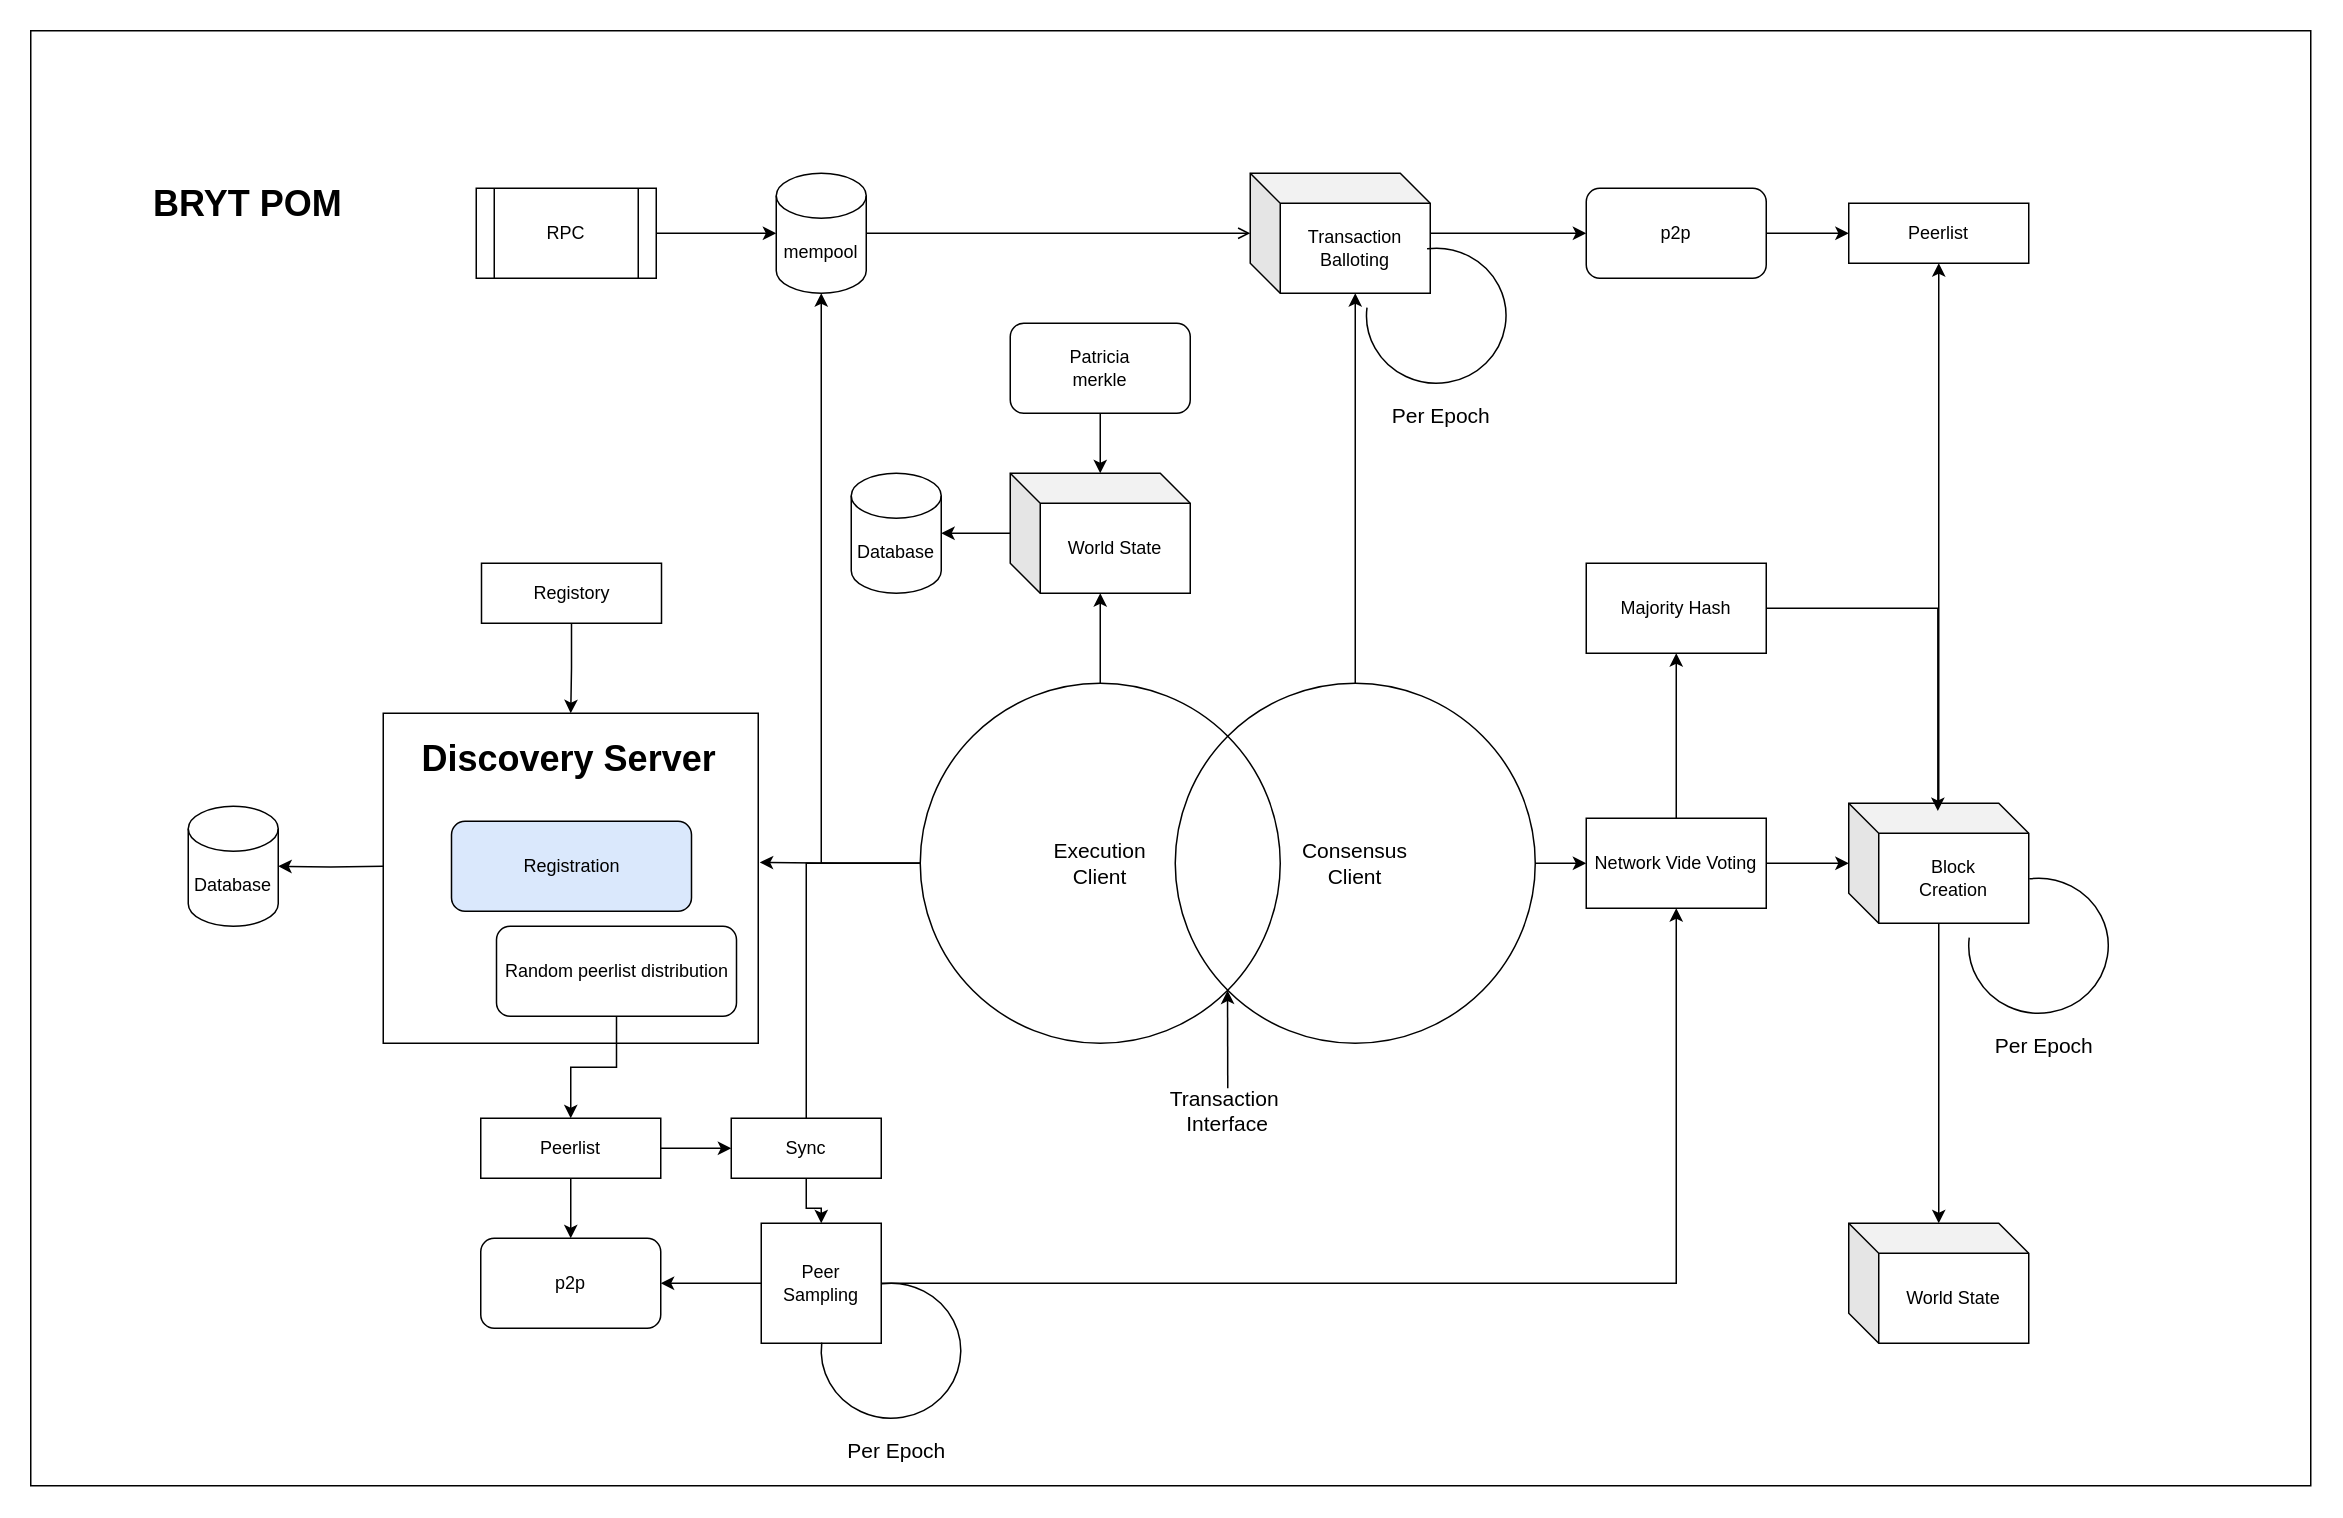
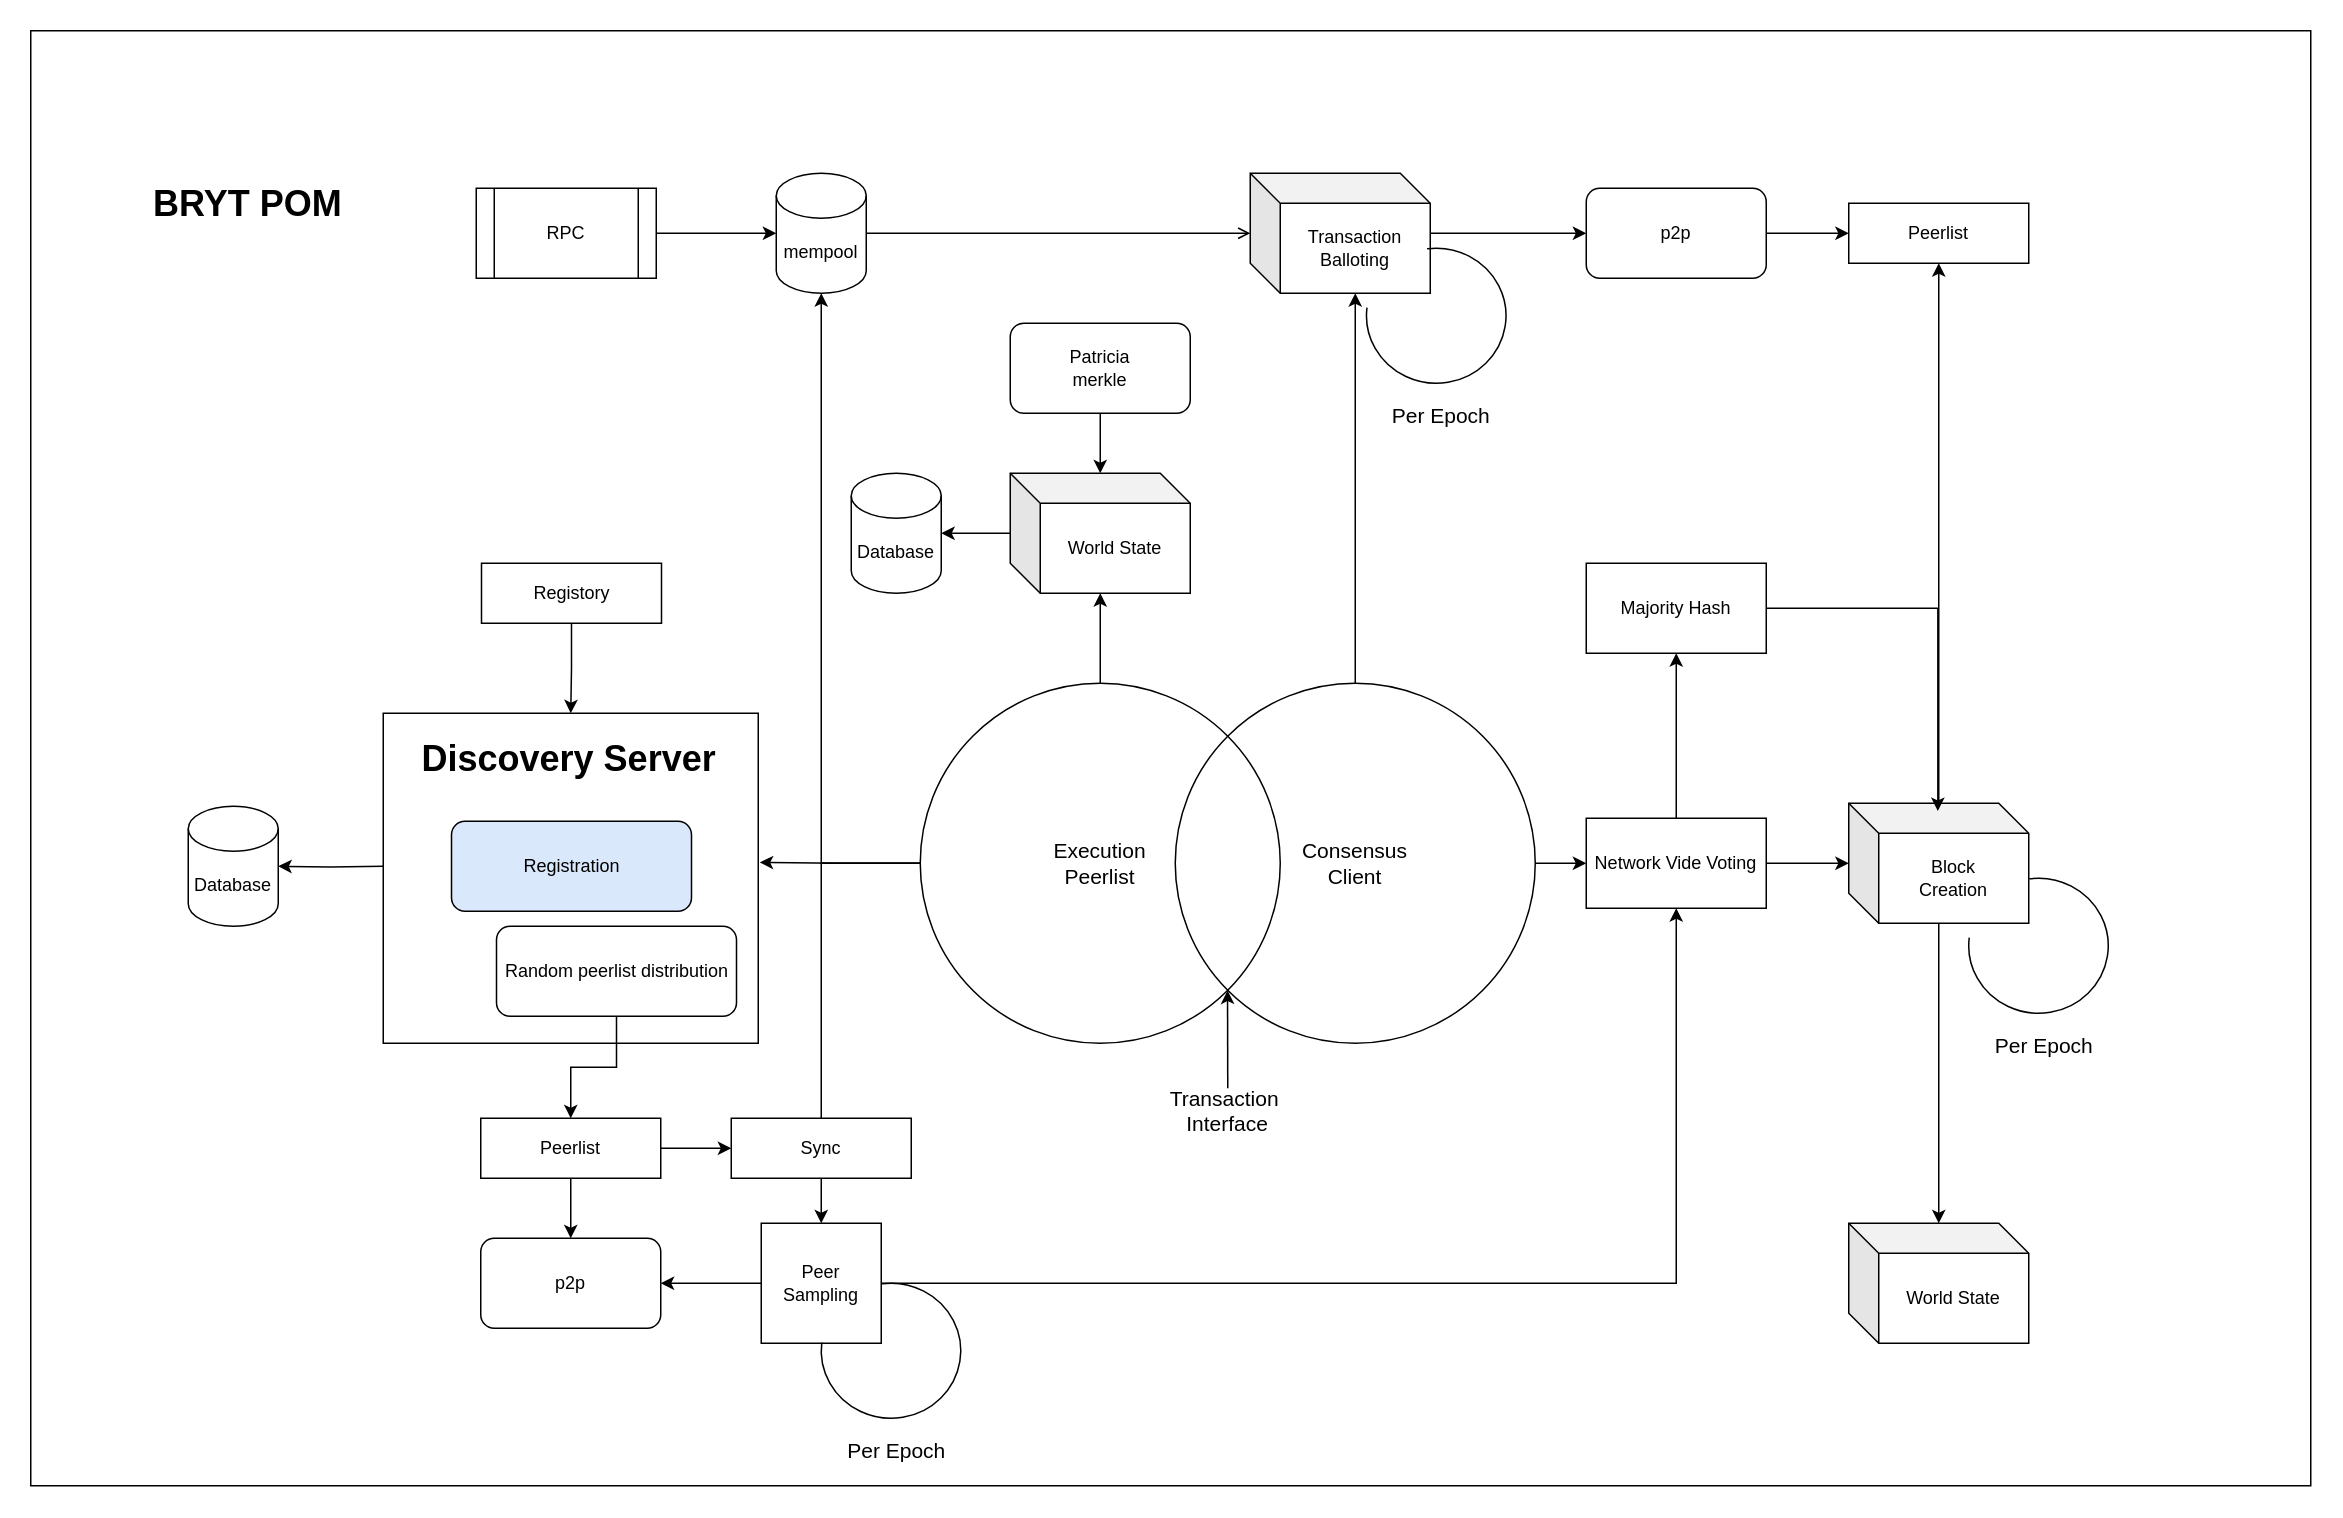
node "Execution Client": label "Execution Client" -> "Execution Peerlist"
node "Sync": size 150x60 -> 180x60
